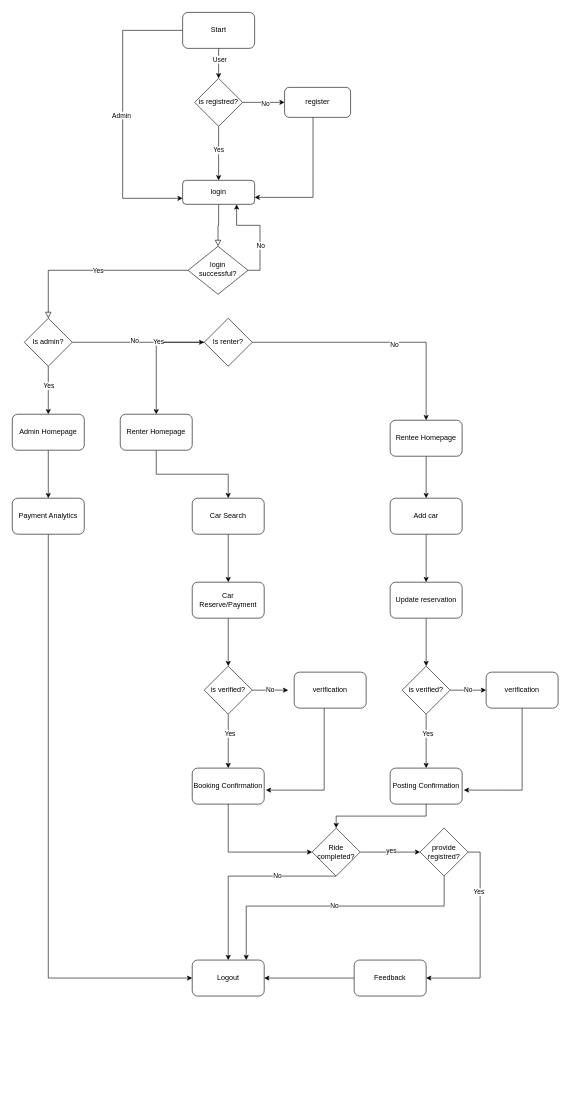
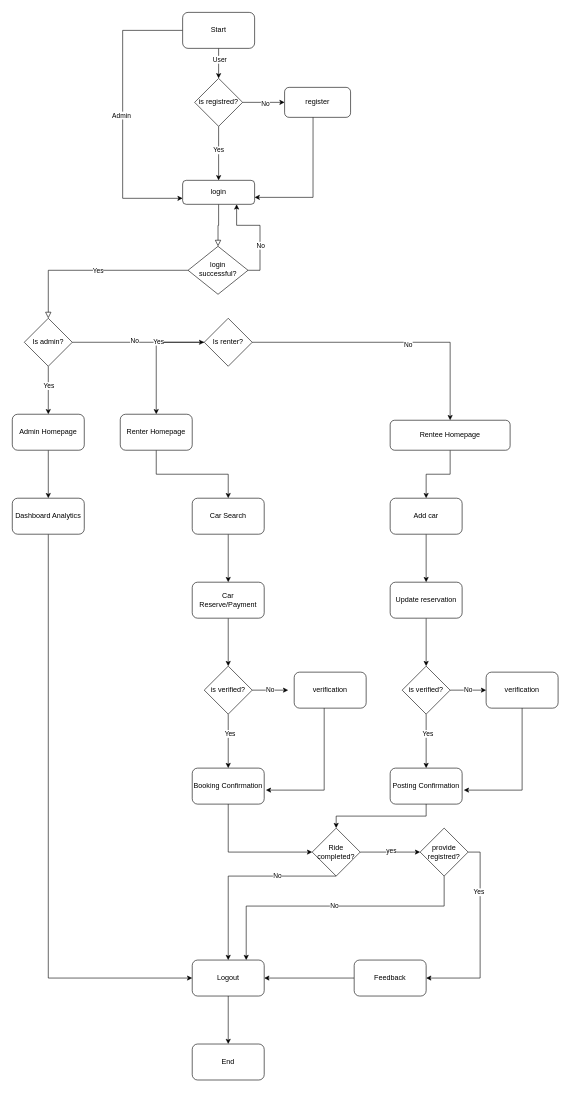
node "Rentee Homepage": size 72x36 -> 120x30
node "Payment Analytics": label "Payment Analytics" -> "Dashboard Analytics"
edge "Logout" -> "End": added
node "End": added
